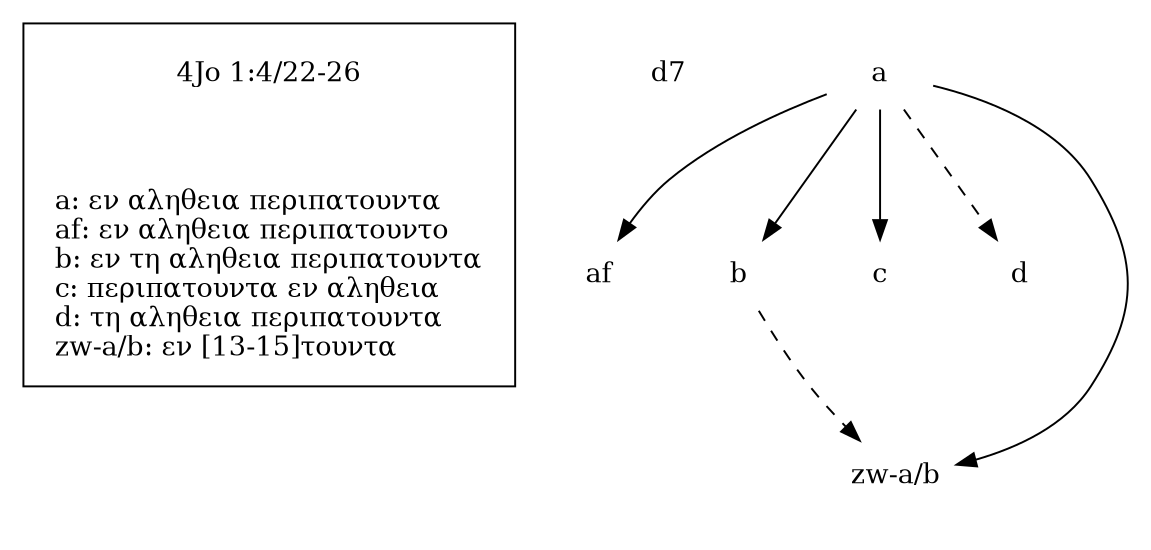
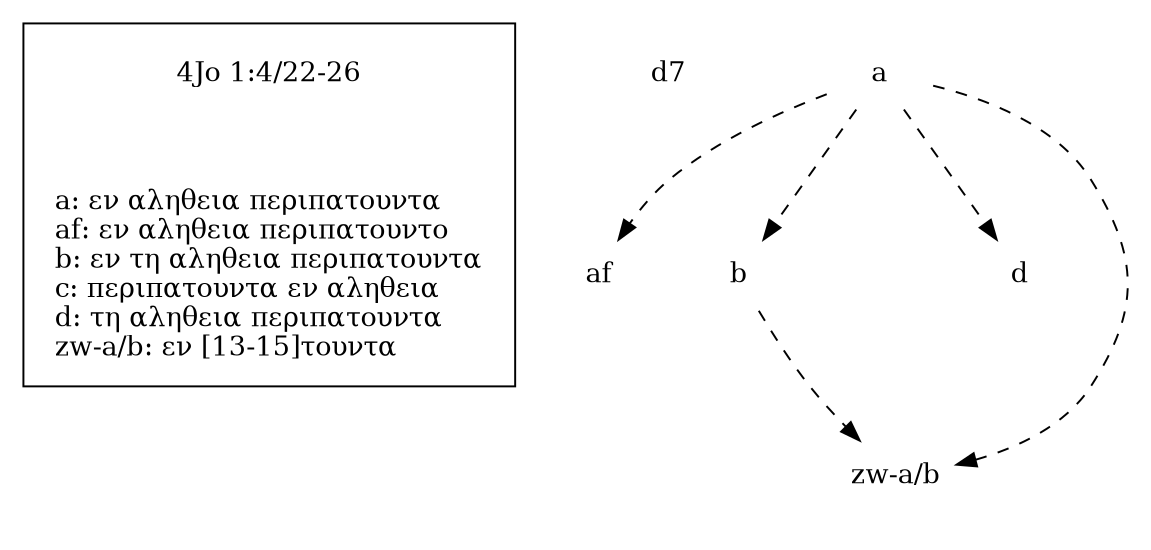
edge "a" -> "af": style solid -> dashed
edge "a" -> "b": style solid -> dashed
edge "a" -> "zw-a/b": style solid -> dashed
node "c": removed
